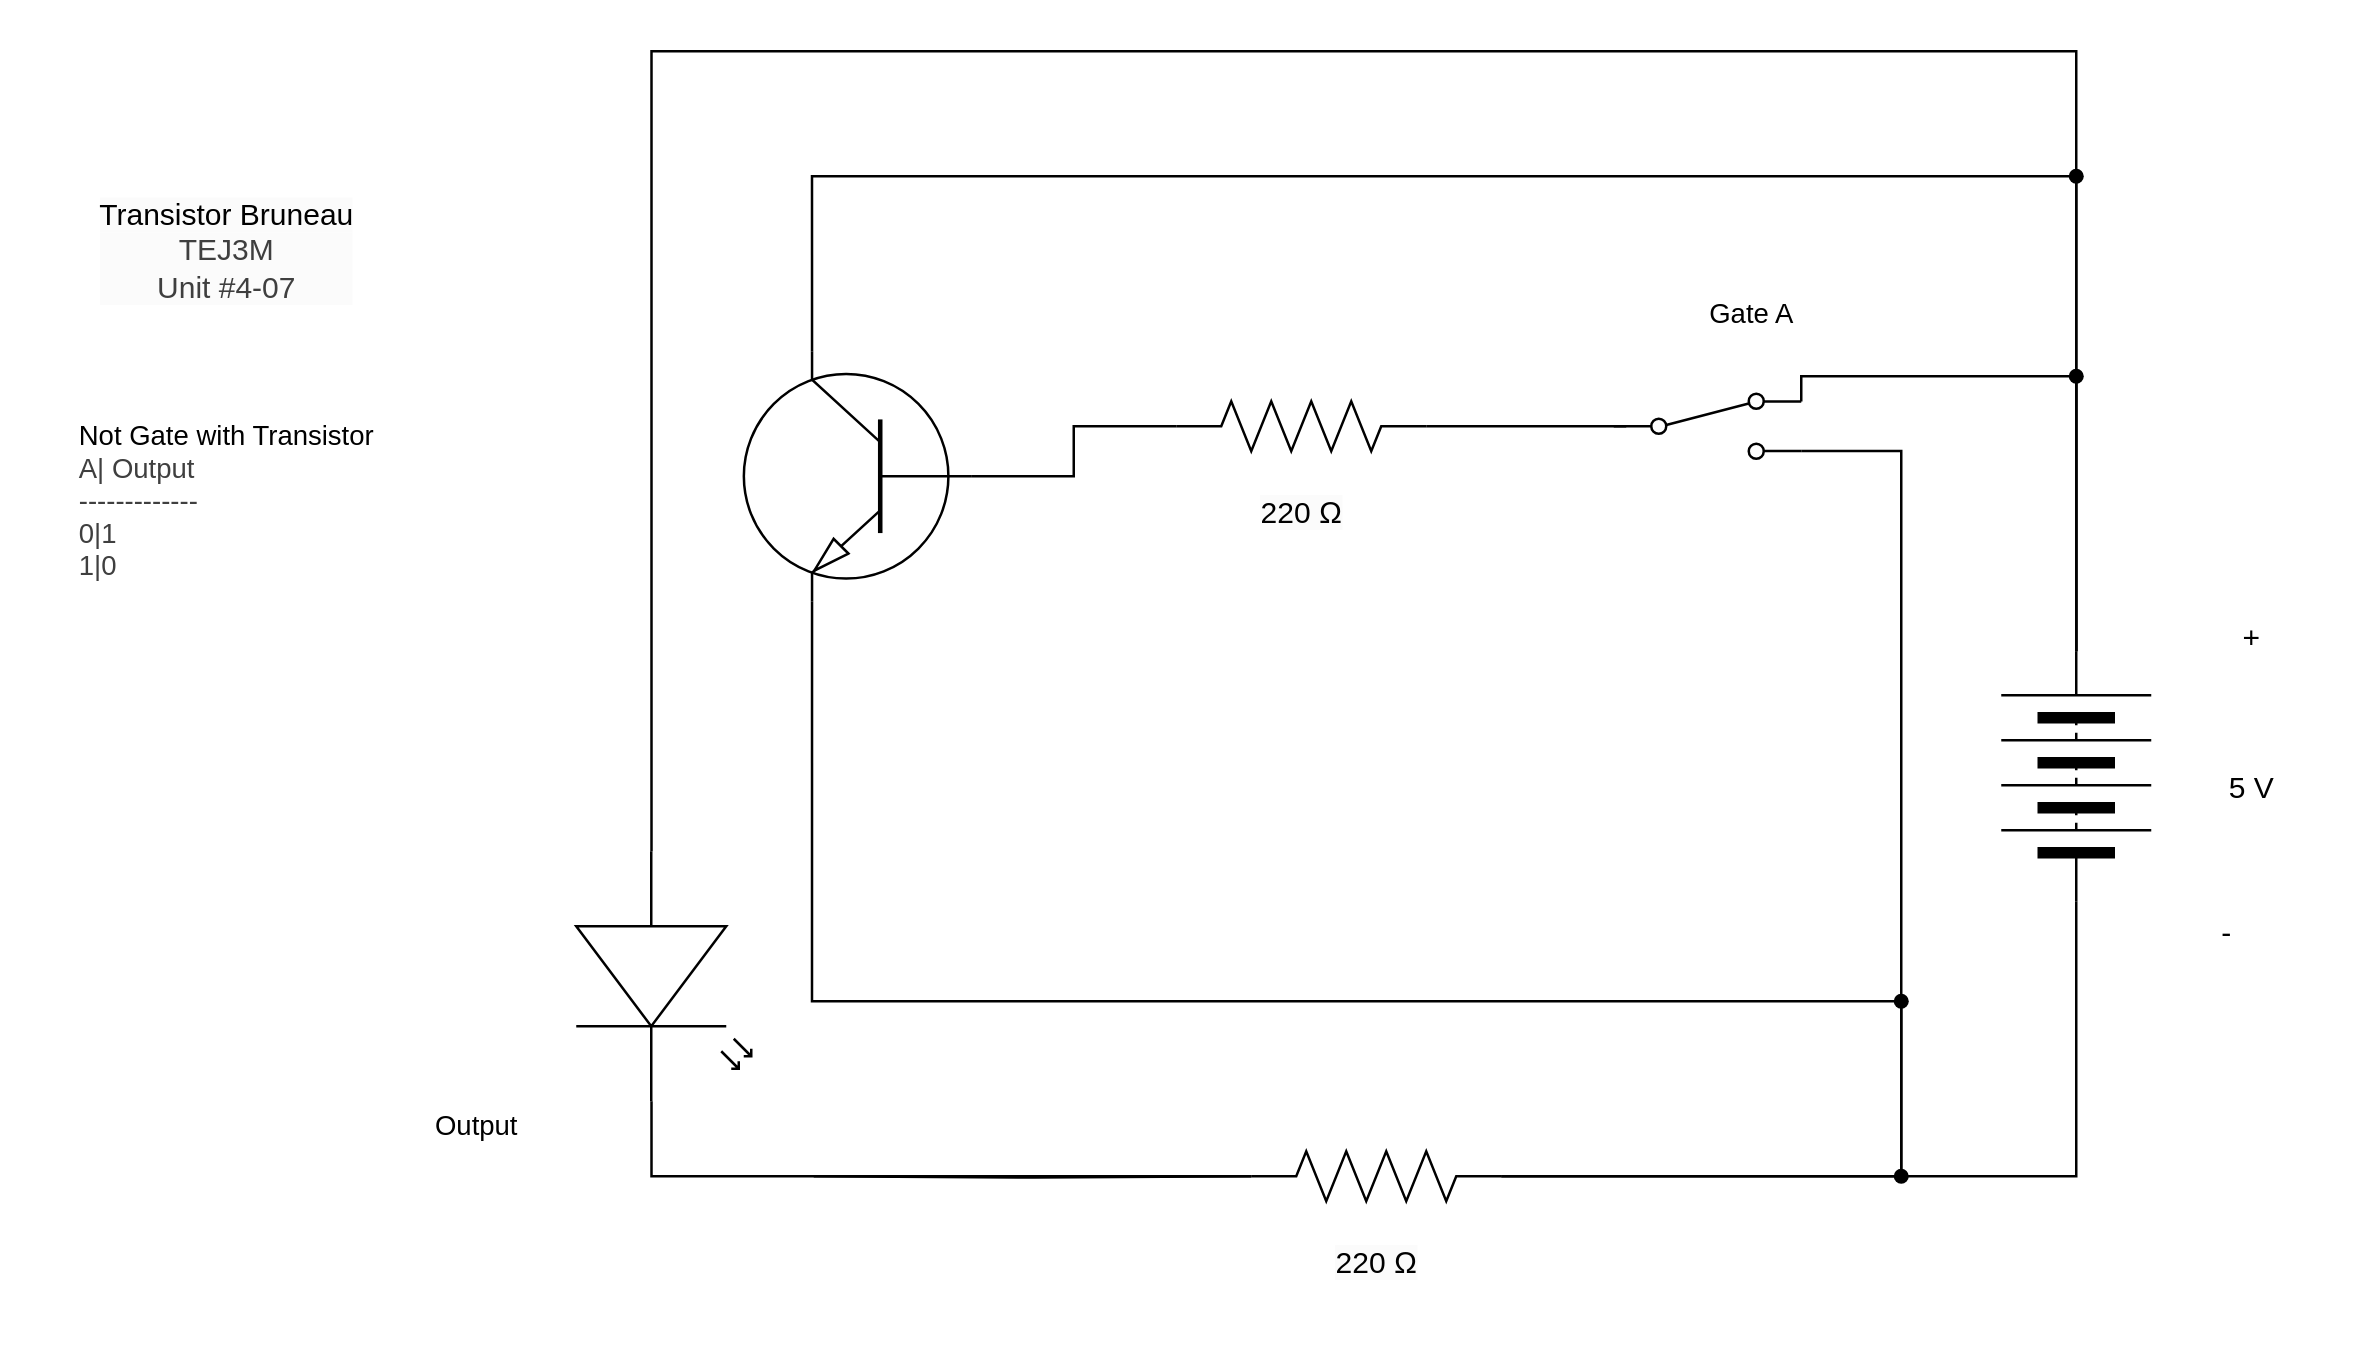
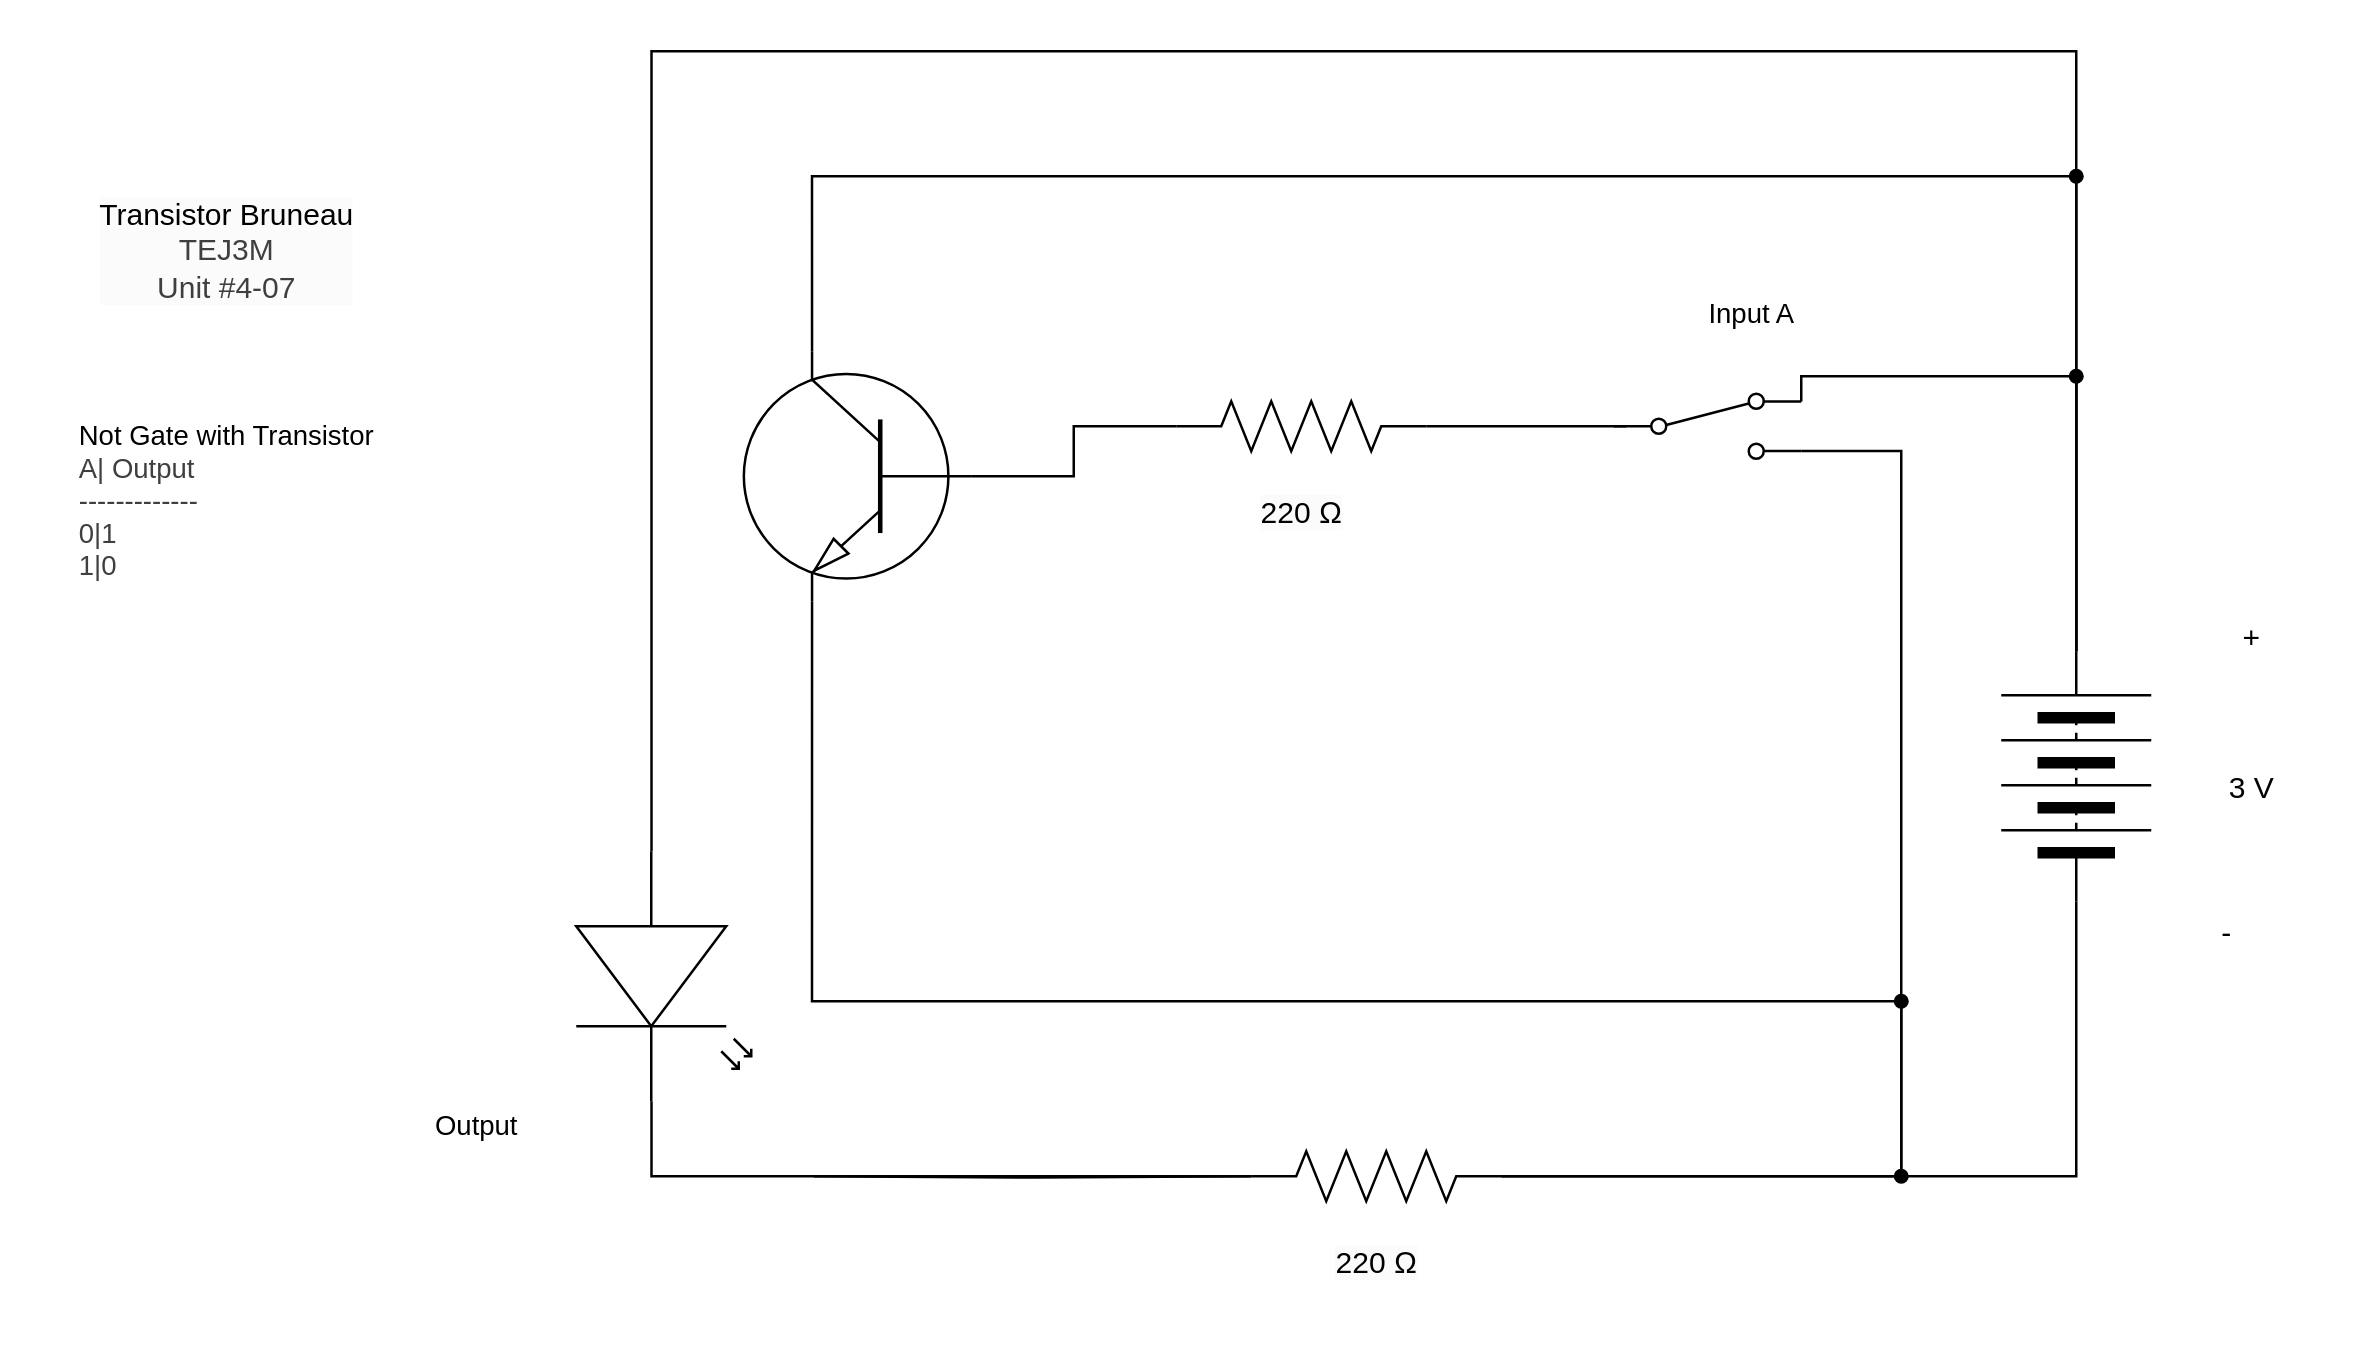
node "Gate A": label "Gate A" -> "Input A"
node "5 V": label "5 V" -> "3 V"
